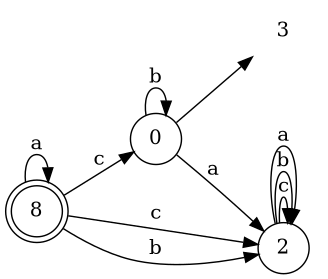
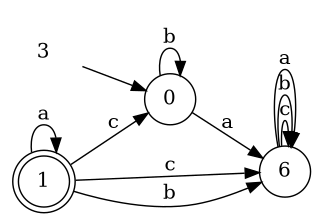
edge "0" -> "3": reversed
node "8": label "8" -> "1"
node "2": label "2" -> "6"
